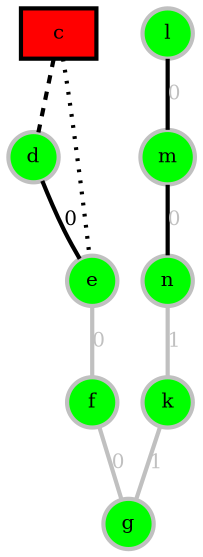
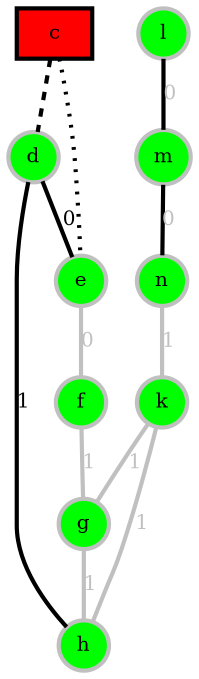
edge "f" -- "g": label "0" -> "1"
node "h": added
